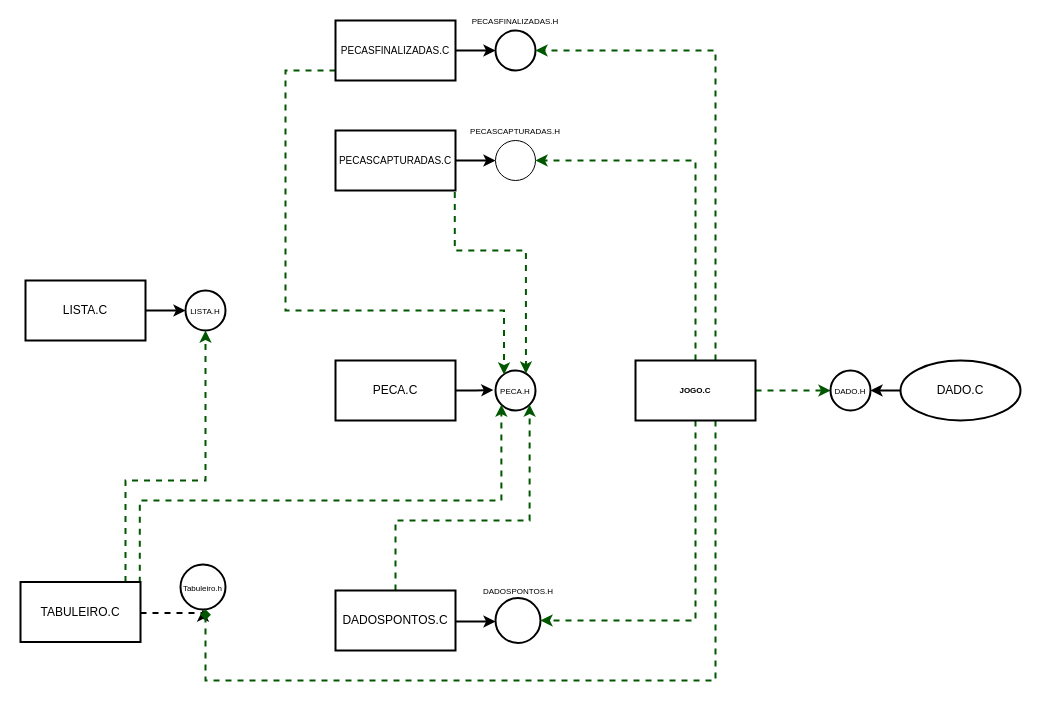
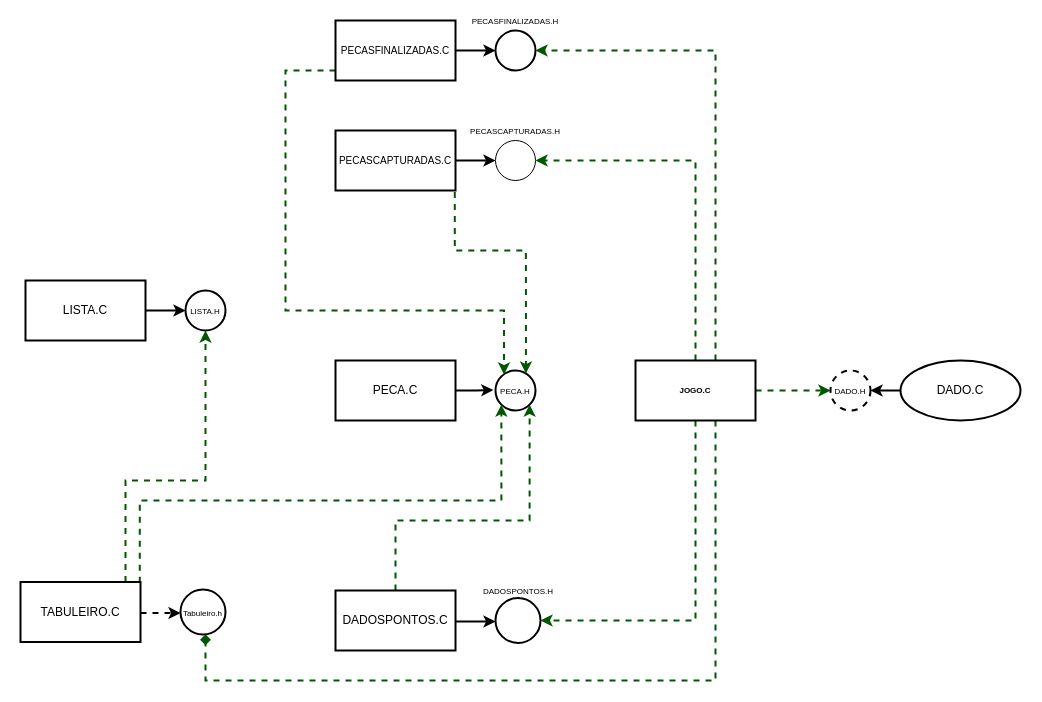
node "DADO.H": style solid -> dashed
node "Tabuleiro.h": moved (203, 587) -> (203, 612)
